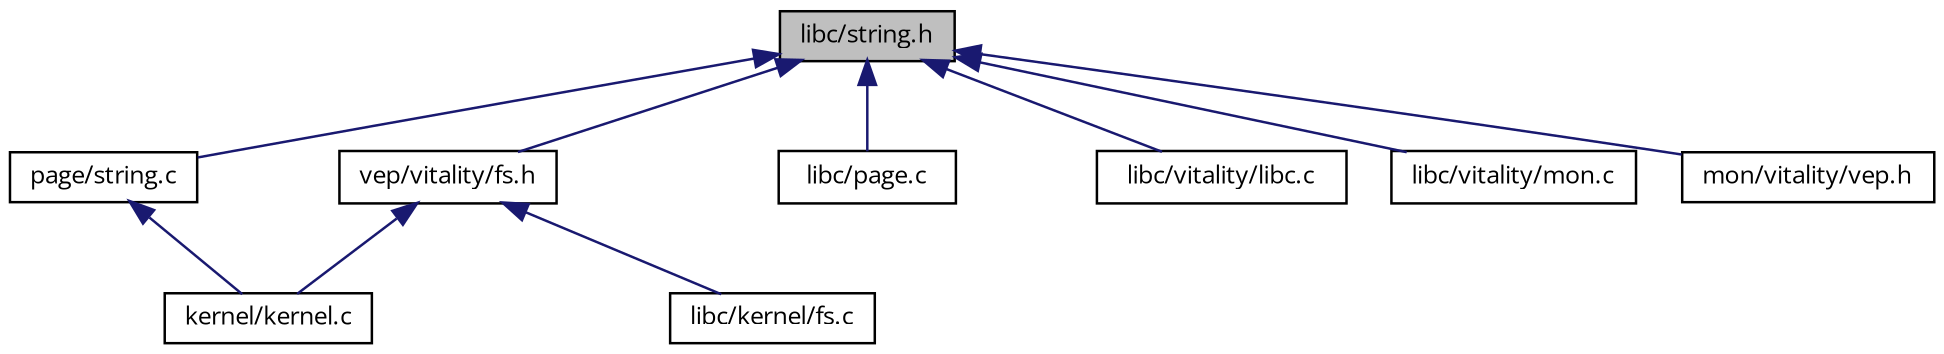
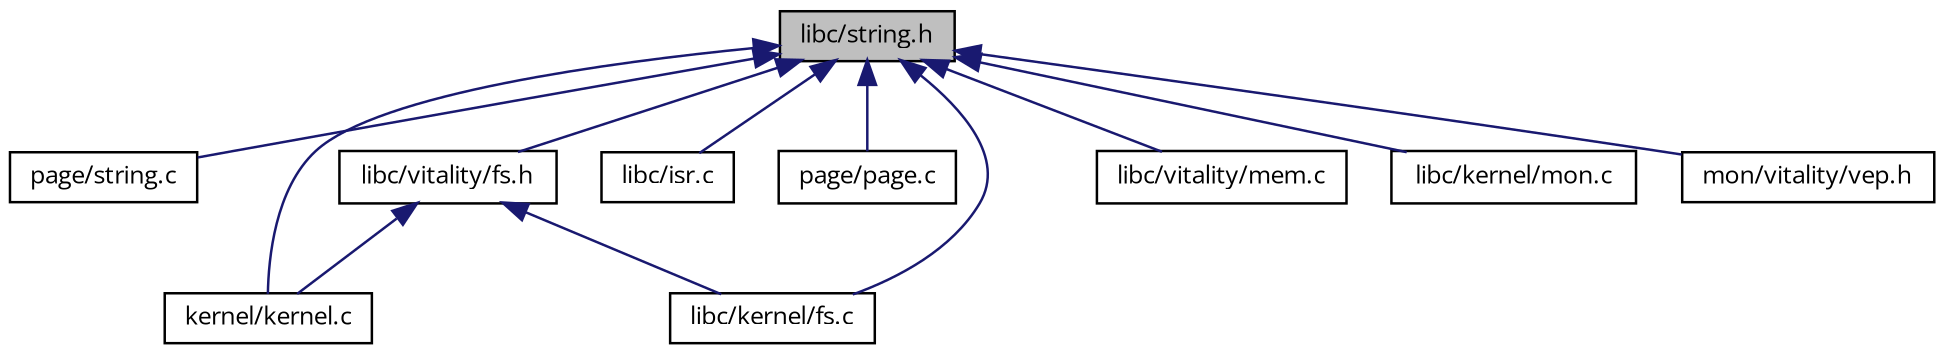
node "vep/vitality/fs.h": label "vep/vitality/fs.h" -> "libc/vitality/fs.h"
node "libc/isr.c": added
node "libc/page.c": label "libc/page.c" -> "page/page.c"
node "libc/vitality/libc.c": label "libc/vitality/libc.c" -> "libc/vitality/mem.c"
node "libc/vitality/mon.c": label "libc/vitality/mon.c" -> "libc/kernel/mon.c"
edge "libc/kernel/fs.c" -> "libc/string.h": added
edge "kernel/kernel.c" -> "page/string.c": now "kernel/kernel.c" -> "libc/string.h"
